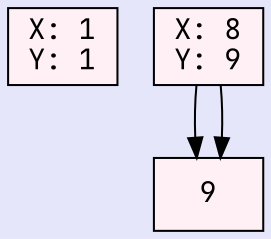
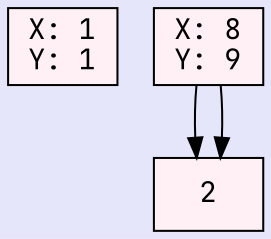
node "9": label "9" -> "2"
